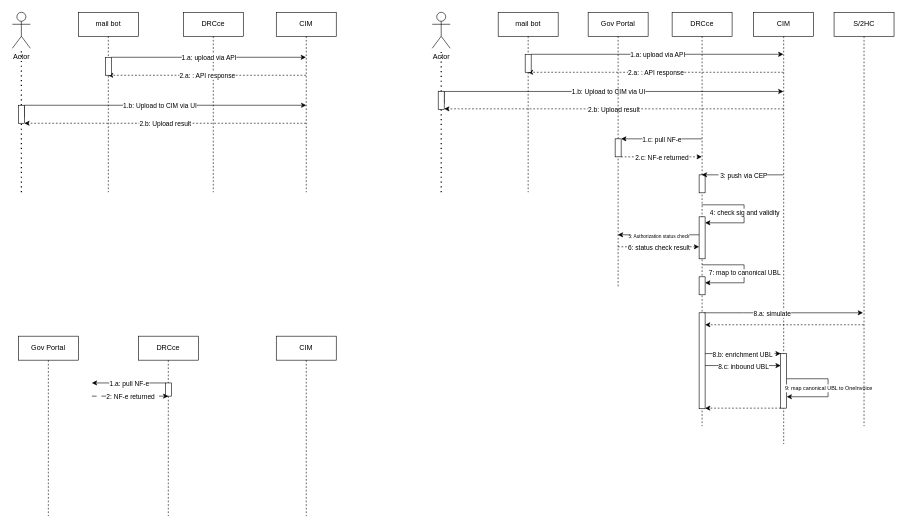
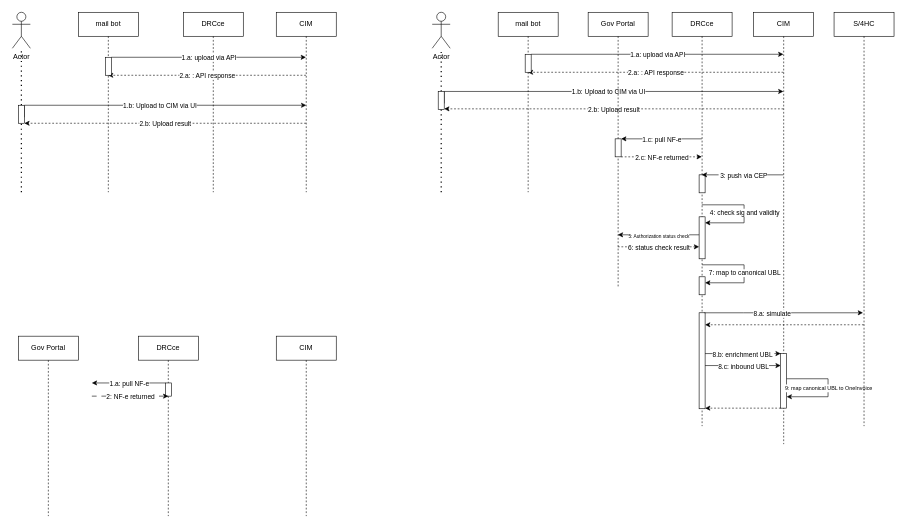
node "S/2HC": label "S/2HC" -> "S/4HC"
